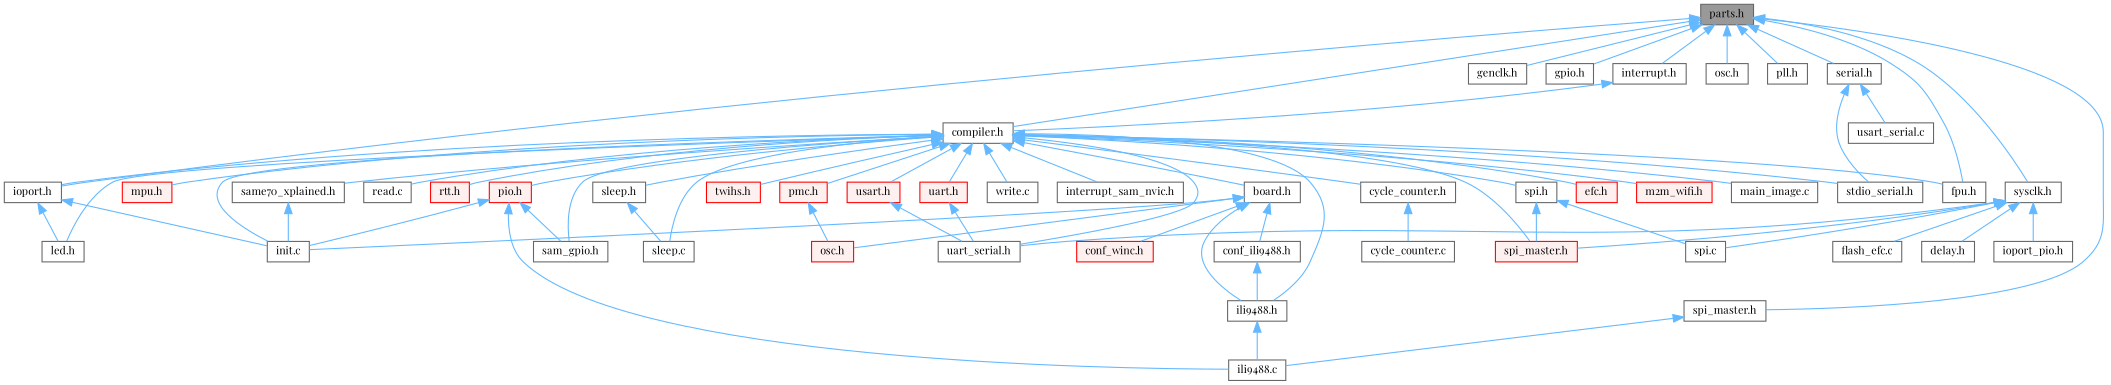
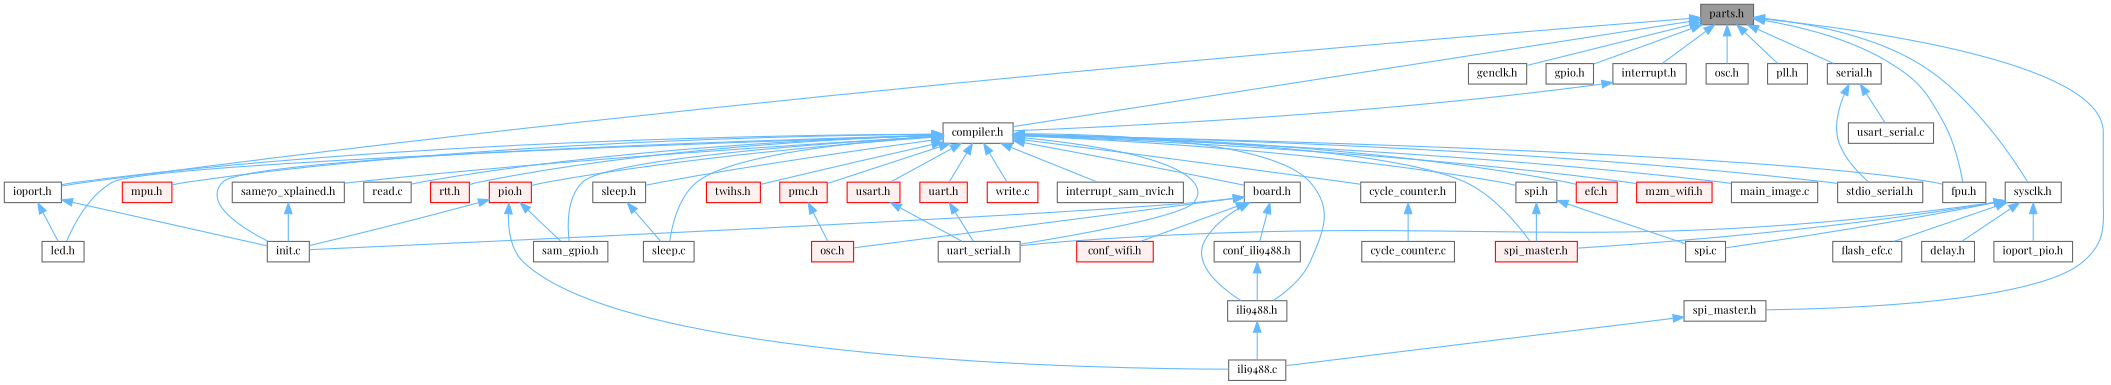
node "write.c": color grey40 -> red
node "conf_winc.h": label "conf_winc.h" -> "conf_wifi.h"
